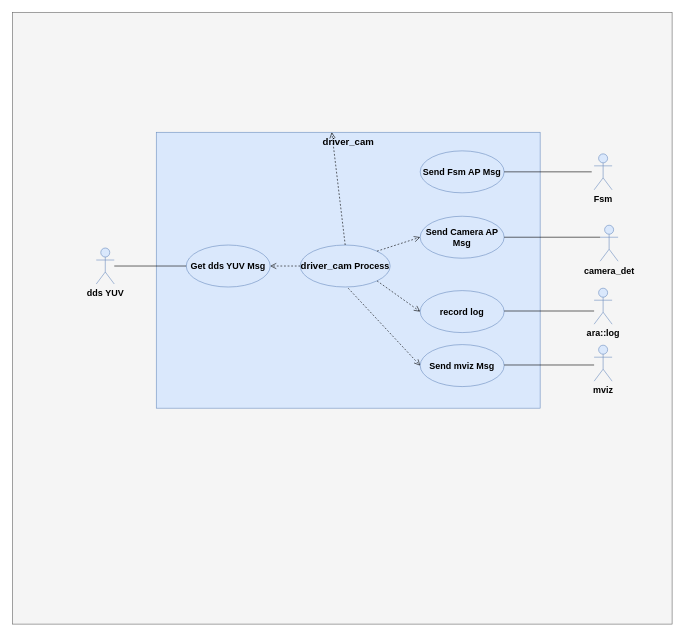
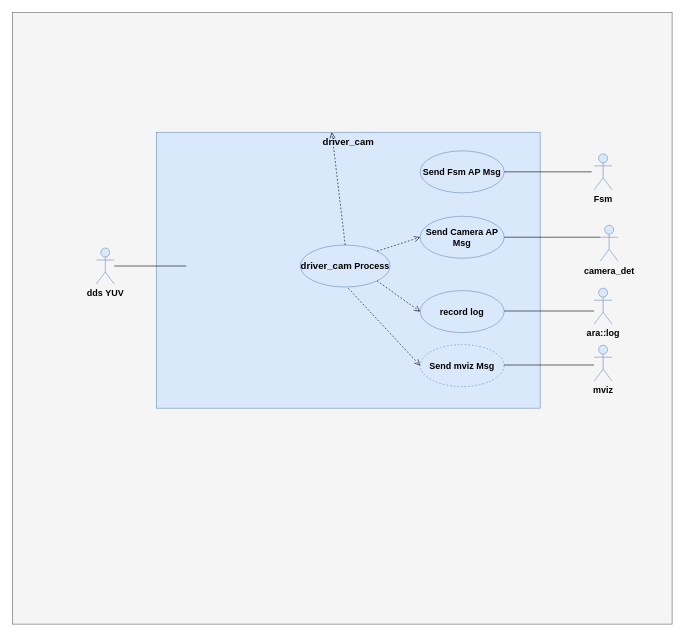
node "Get dds YUV Msg": removed
edge "driver_cam Process" -> "Get dds YUV Msg": removed
node "Send mviz Msg": style solid -> dashed
